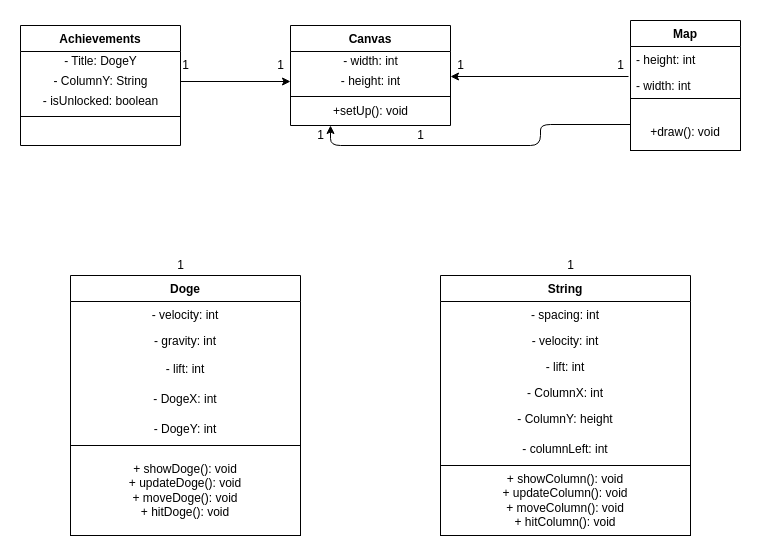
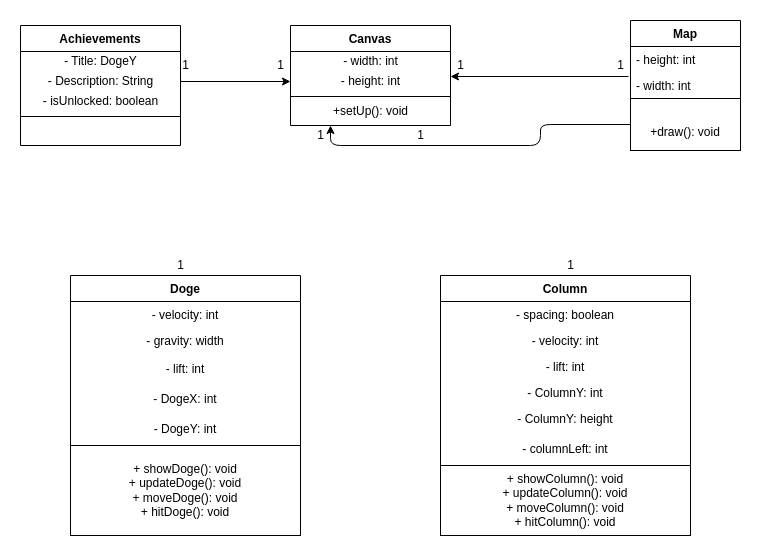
node "- ColumnY: String": label "- ColumnY: String" -> "- Description: String"
node "String": label "String" -> "Column"
node "- spacing: int": label "- spacing: int" -> "- spacing: boolean"
node "- gravity: int": label "- gravity: int" -> "- gravity: width"
node "- ColumnX: int": label "- ColumnX: int" -> "- ColumnY: int"
